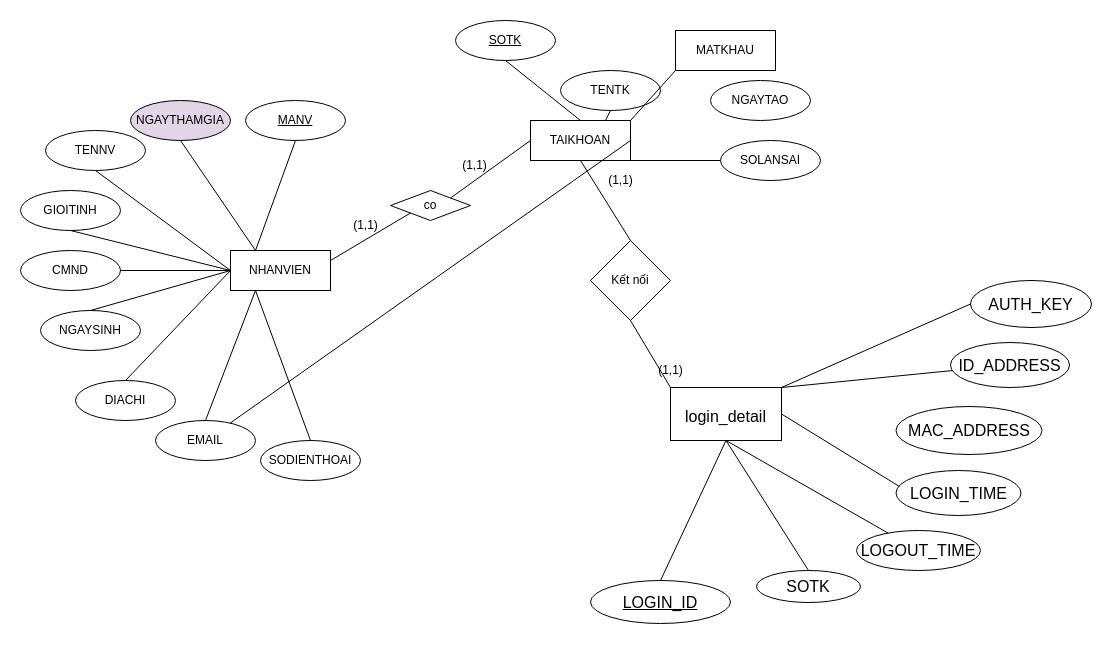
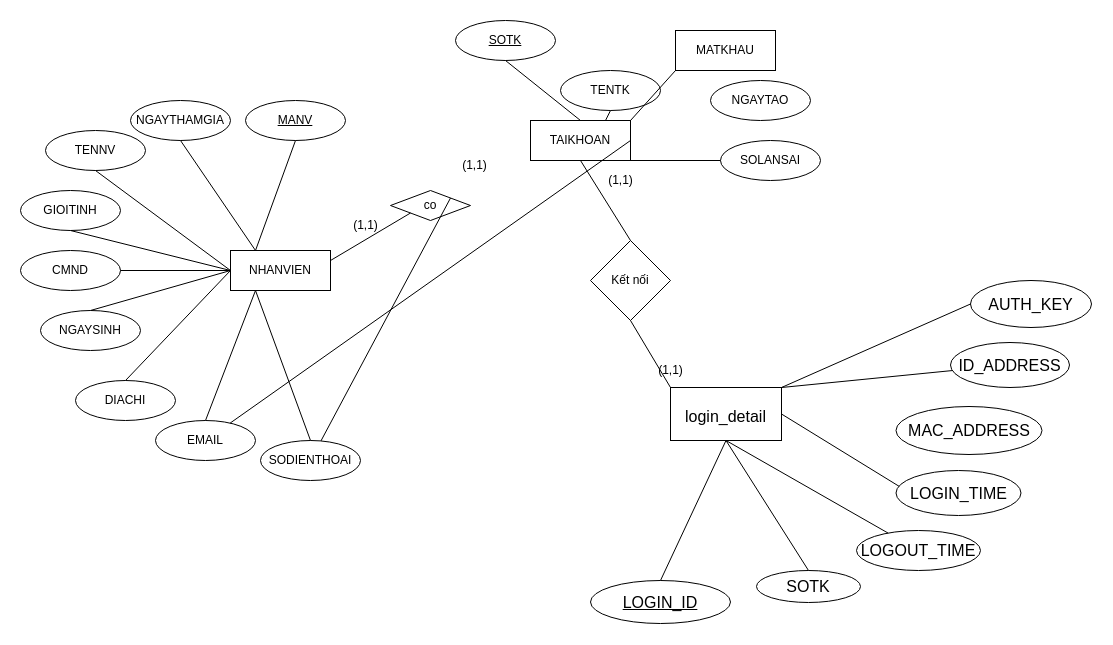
node "NGAYTHAMGIA": fillcolor #e1d5e7 -> #ffffff
edge "TAIKHOAN" -- "co": now "SODIENTHOAI" -- "co"
